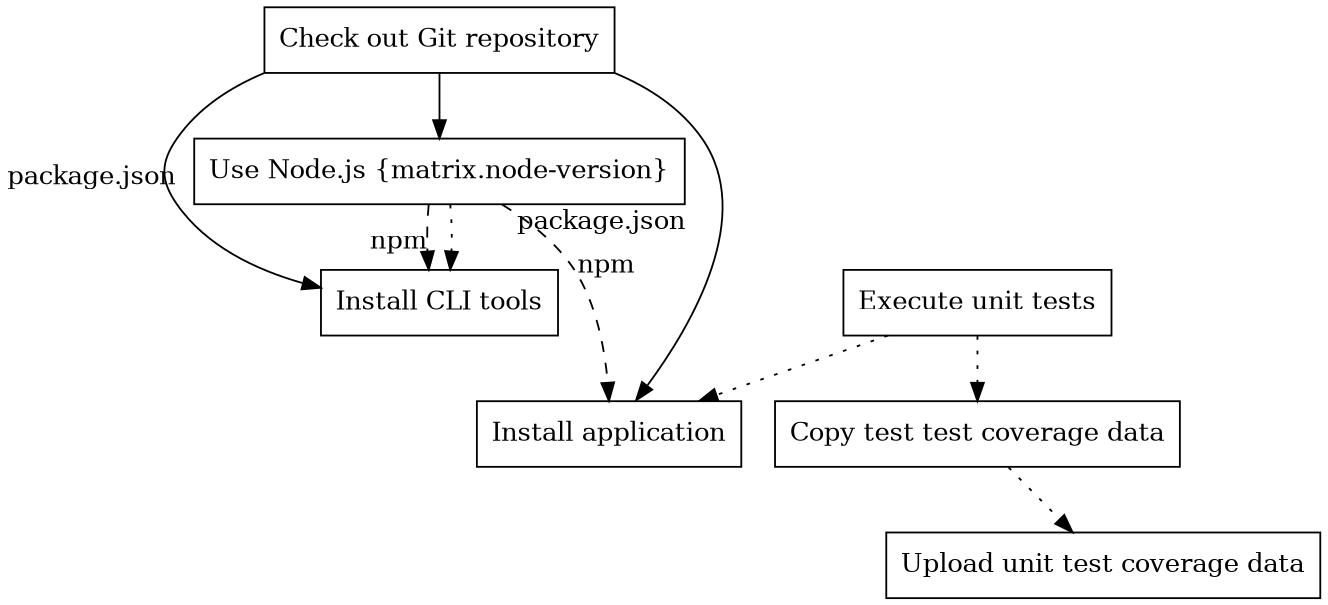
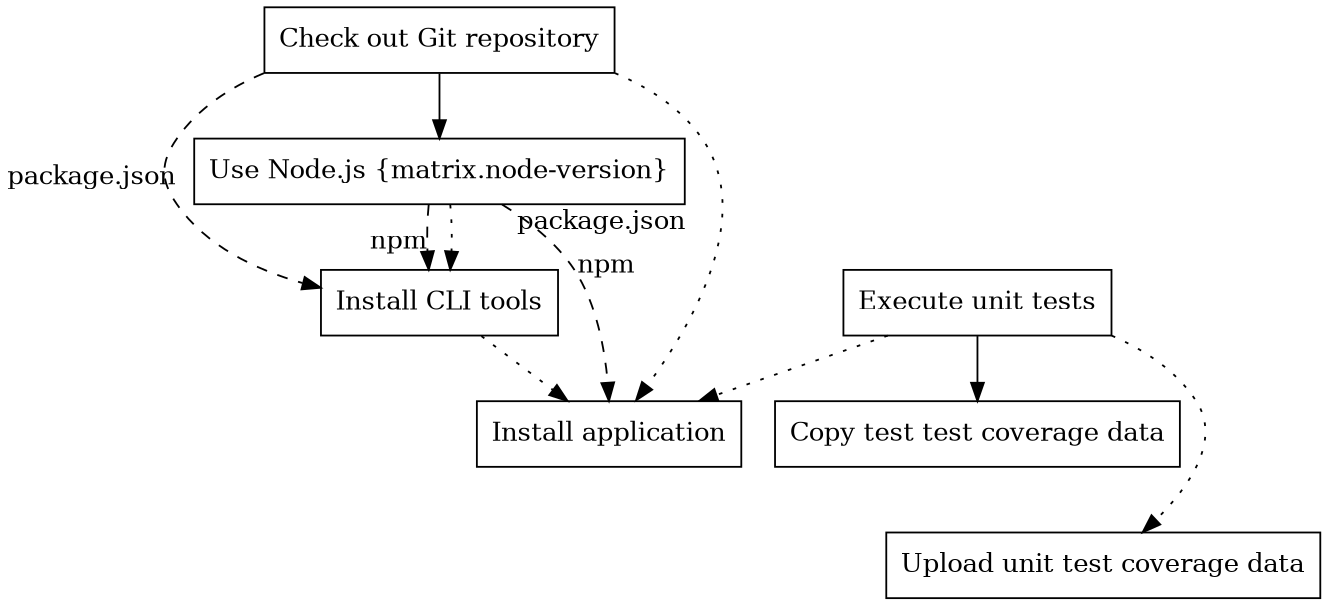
edge "Check out Git repository" -> "Install CLI tools": style solid -> dashed
edge "Check out Git repository" -> "Install application": style solid -> dotted
edge "Execute unit tests" -> "Copy test test coverage data": style dotted -> solid
edge "Install CLI tools" -> "Install application": added
edge "Copy test test coverage data" -> "Upload unit test coverage data": now "Execute unit tests" -> "Upload unit test coverage data"
